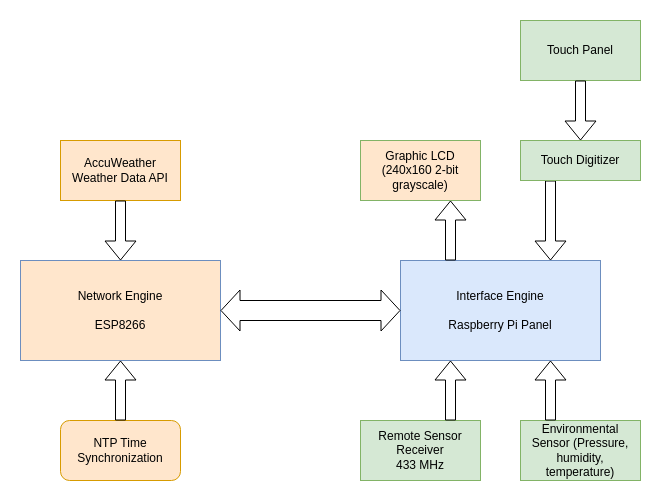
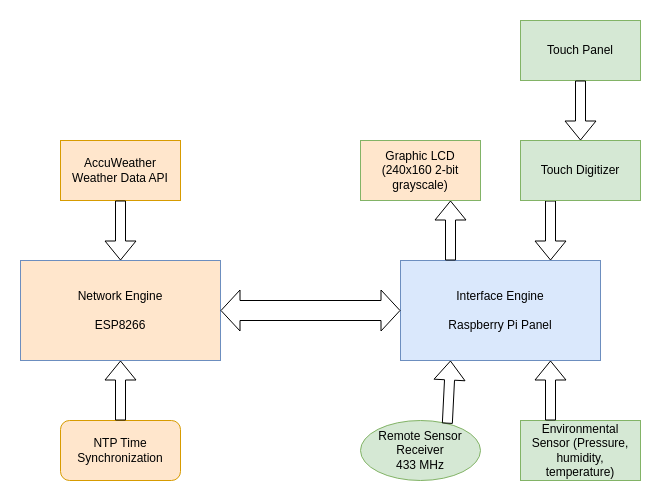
node "Touch Digitizer": size 120x40 -> 120x60
node "Remote Sensor Receiver 433 MHz": shape rectangle -> ellipse
